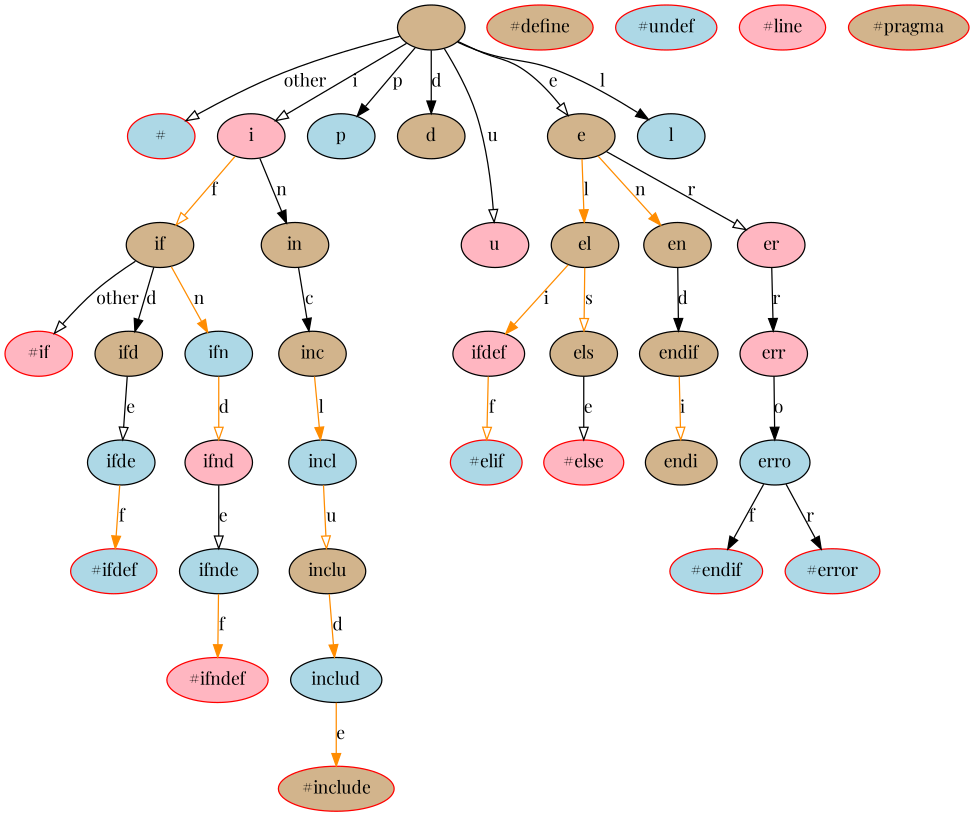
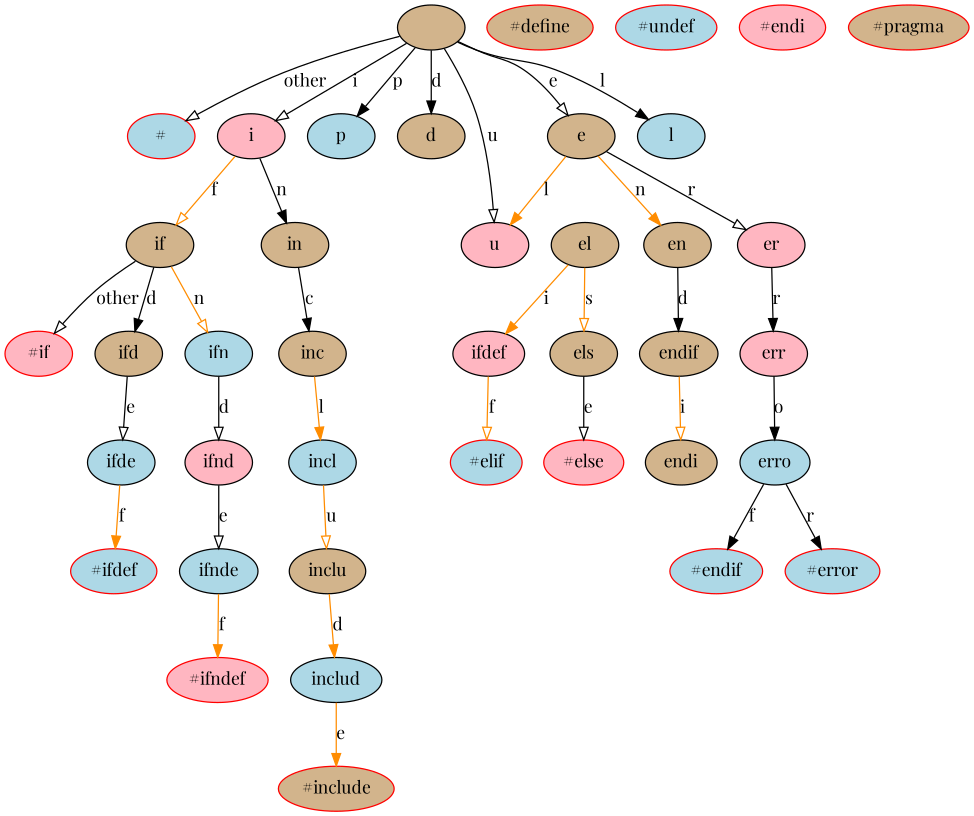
node "#line": label "#line" -> "#endi"
edge "e" -> "el": now "e" -> "u"
edge "if" -> "ifn": arrowhead normal -> onormal
edge "ifn" -> "ifnd": color darkorange -> black
